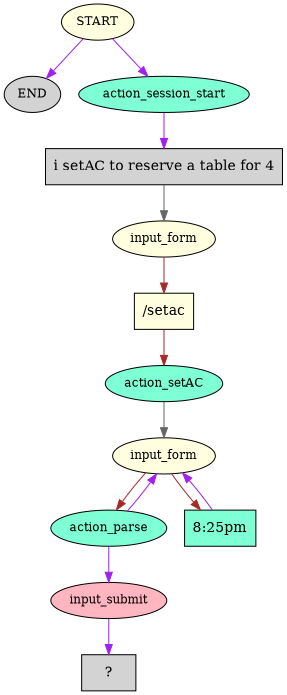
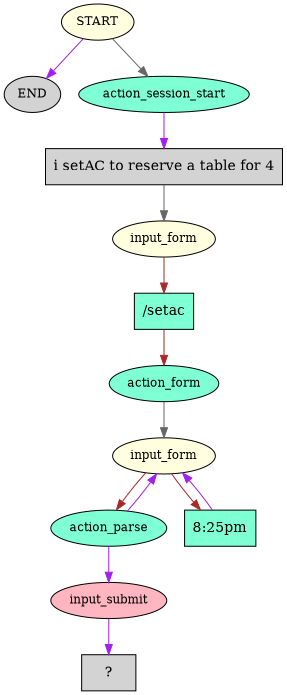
edge "START" -> "action_session_start": color purple -> gray40
node "/setac": fillcolor lightyellow -> aquamarine
node "action_setAC": label "action_setAC" -> "action_form"
